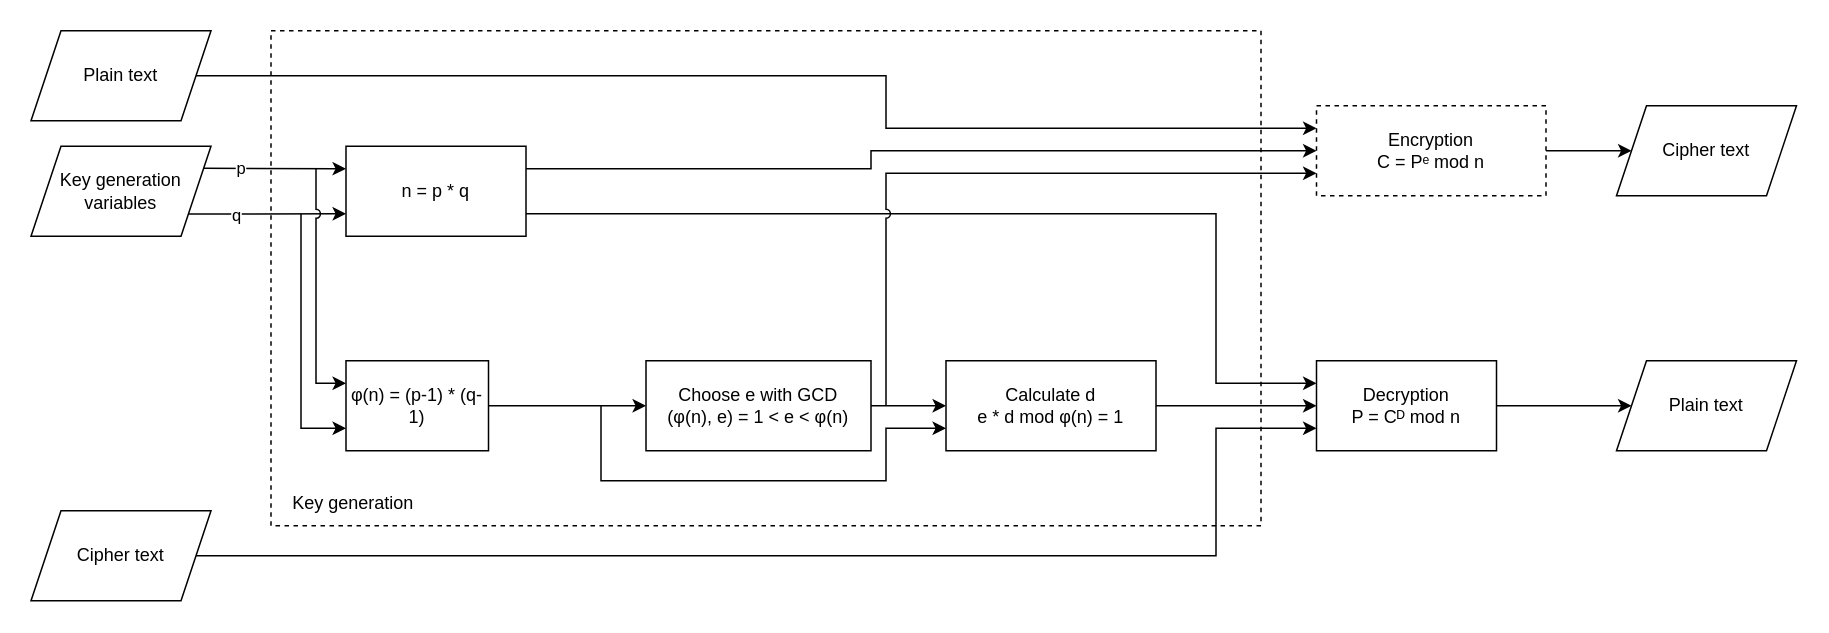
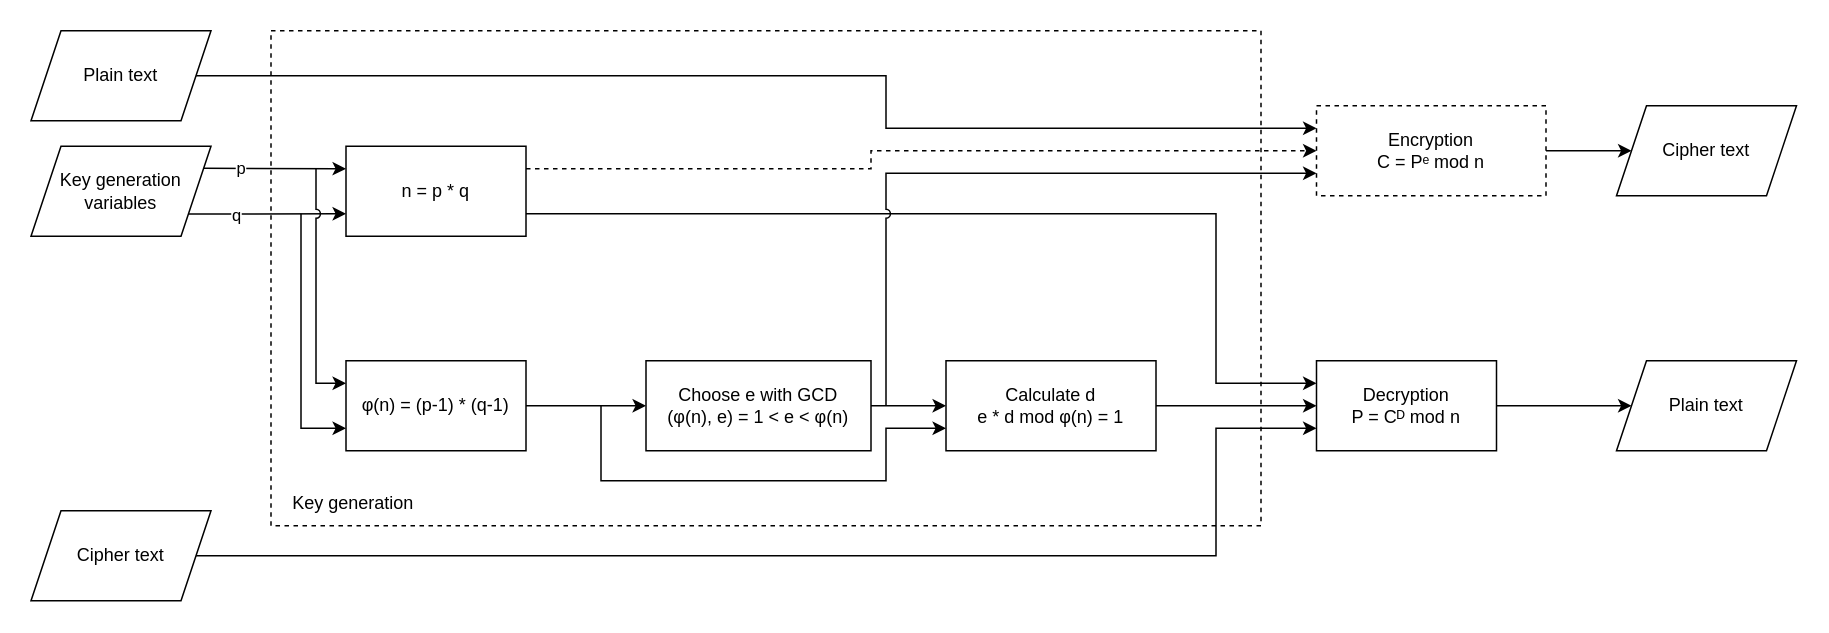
edge "n = p * q" -> "Encryption C = Pᵉ mod n": style solid -> dashed
node "φ(n) = (p-1) * (q-1)": size 143x90 -> 180x90
